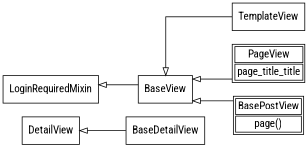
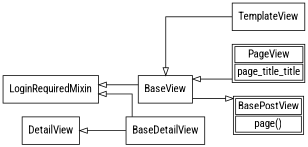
edge "BaseDetailView" -> "LoginRequiredMixin": added
edge "BasePostView" -> "BaseView": reversed
